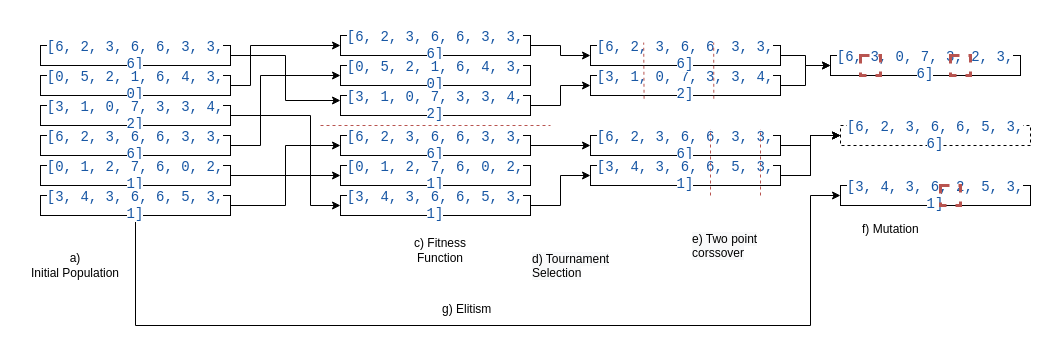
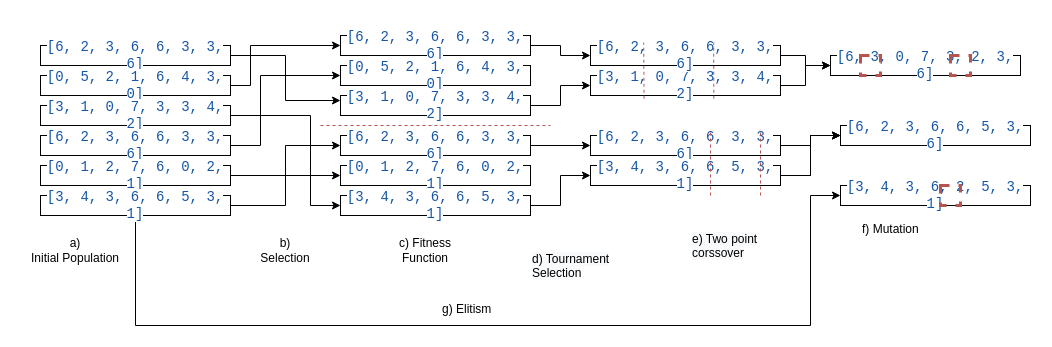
node "[6, 2, 3, 6, 6, 5, 3, 6]": style dashed -> solid
node "b) Selection": added
node "c) Fitness Function": moved (441, 251) -> (426, 251)
node "a) Initial Population": moved (76, 266) -> (76, 251)
